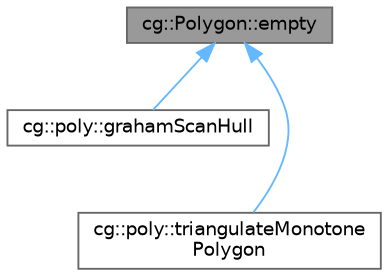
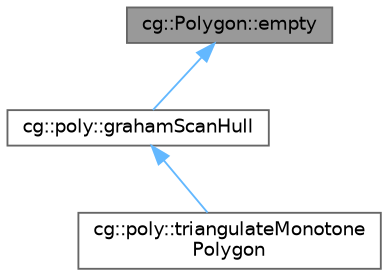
edge "cg::poly::triangulateMonotone Polygon" -> "cg::Polygon::empty": now "cg::poly::triangulateMonotone Polygon" -> "cg::poly::grahamScanHull"
